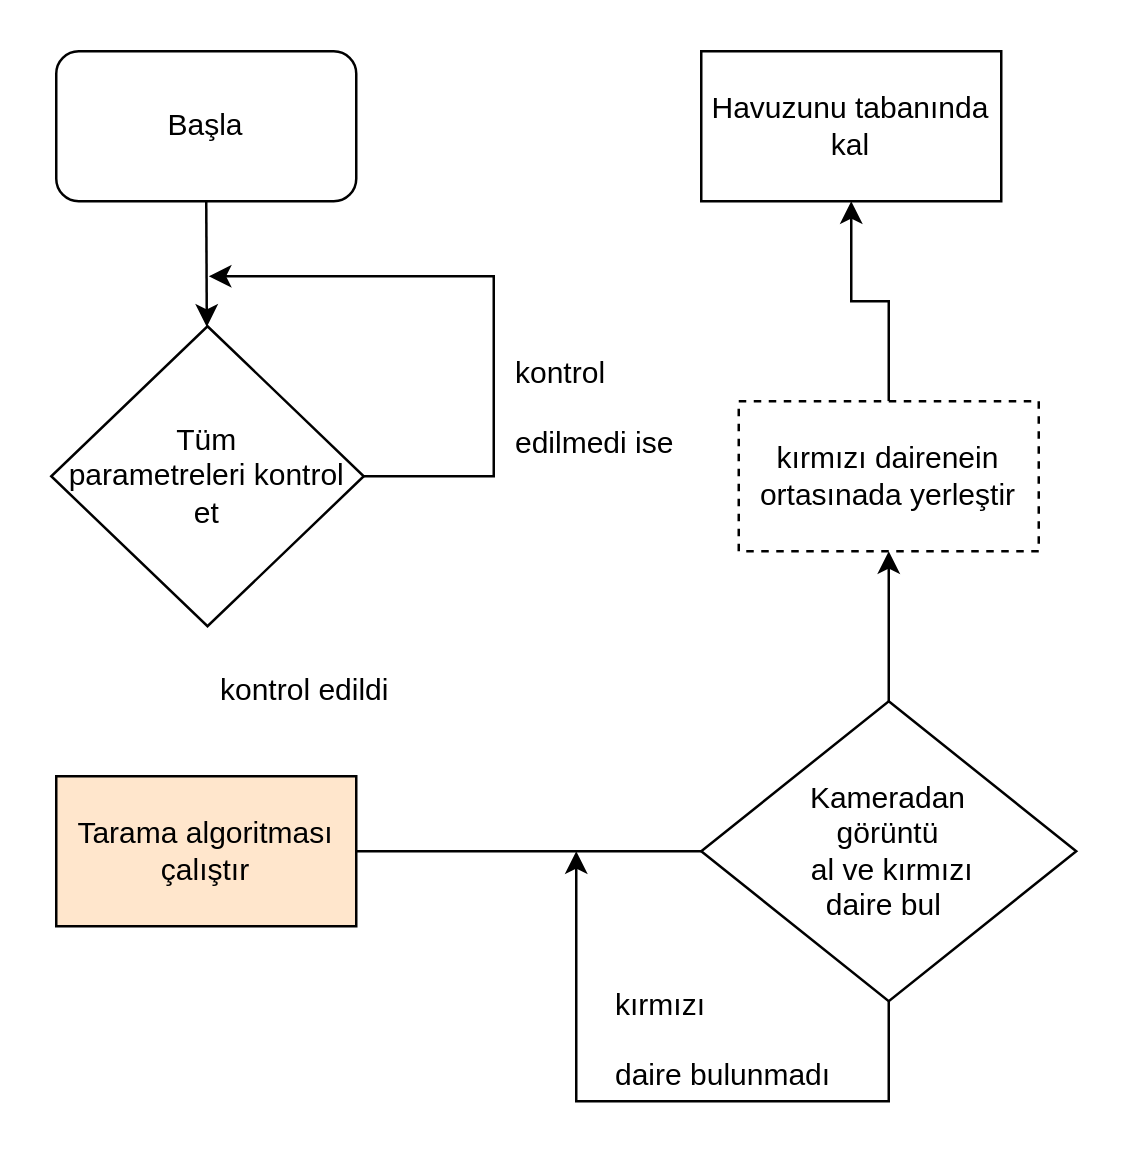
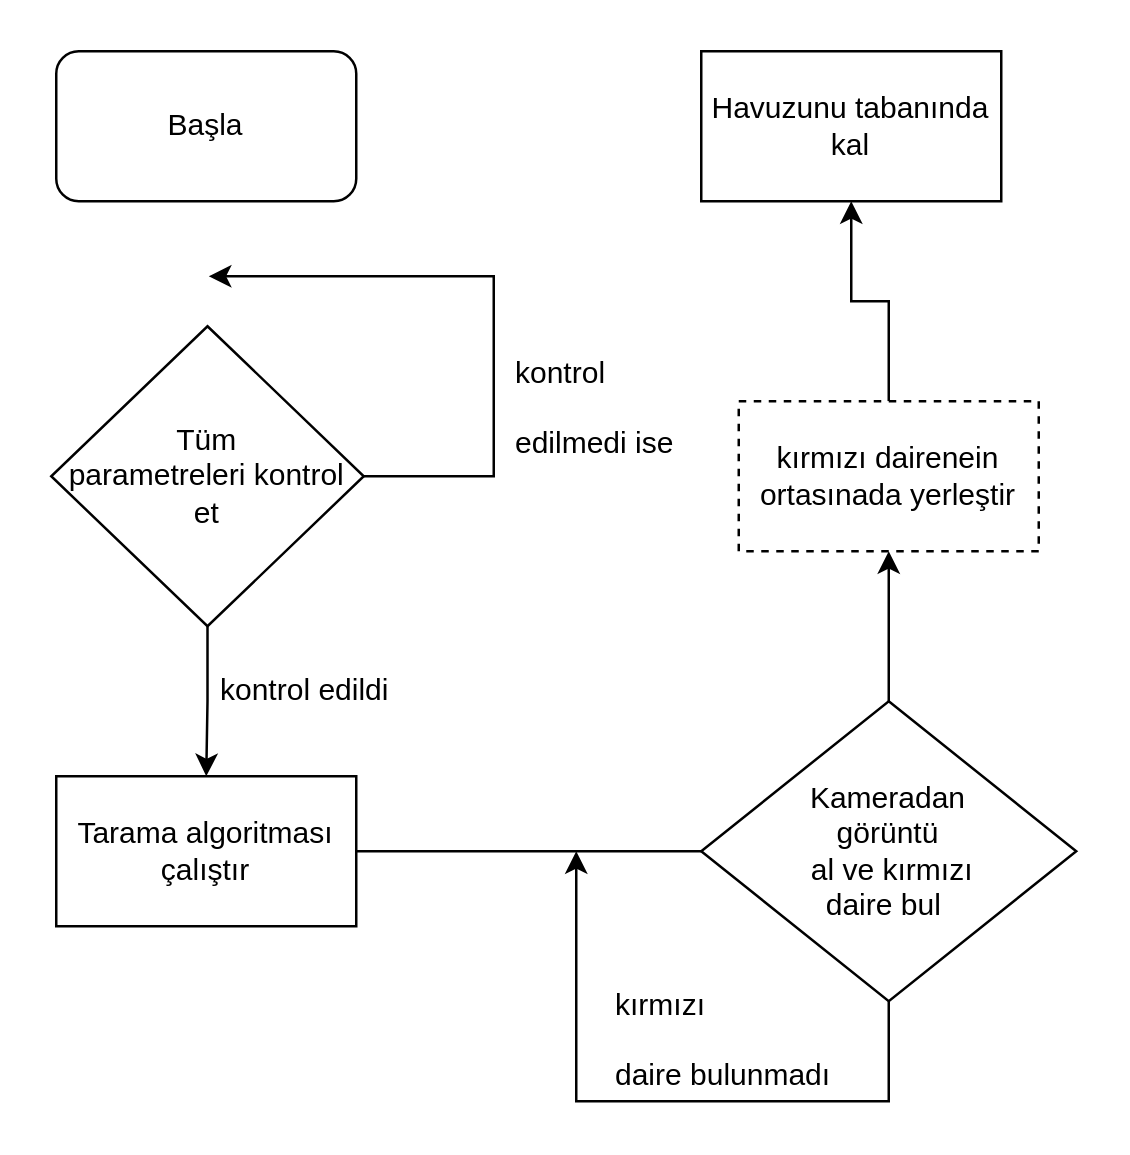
edge "Başla" -> "Tüm parametreleri kontrol et": removed
edge "Tüm parametreleri kontrol et" -> "Tarama algoritması çalıştır": added
node "Tarama algoritması çalıştır": fillcolor #ffe6cc -> #ffffff
